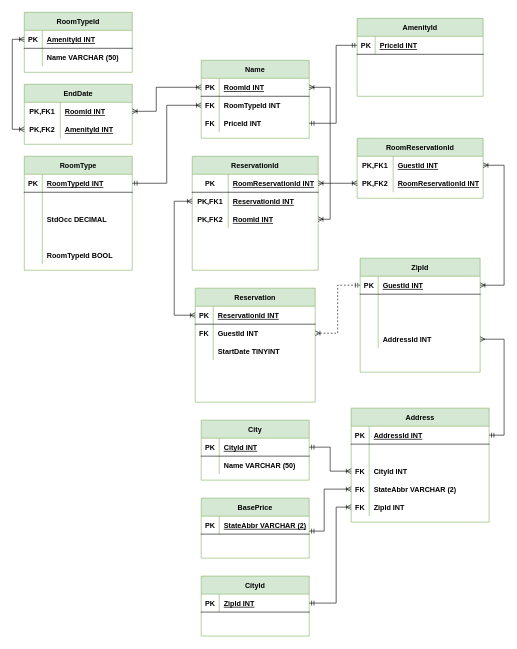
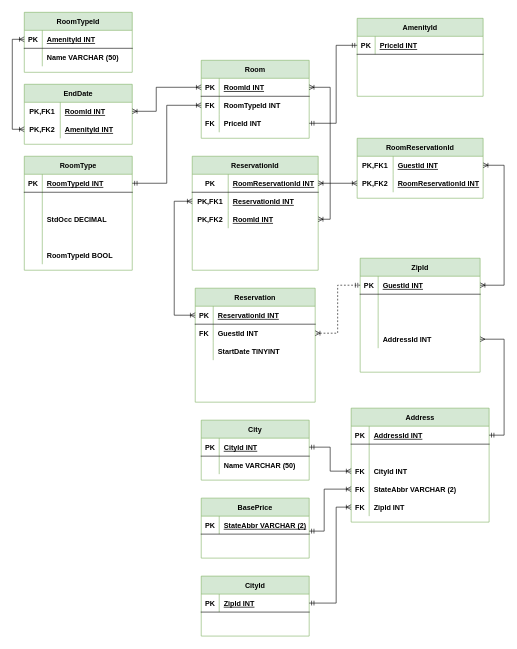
node "Name": label "Name" -> "Room"
